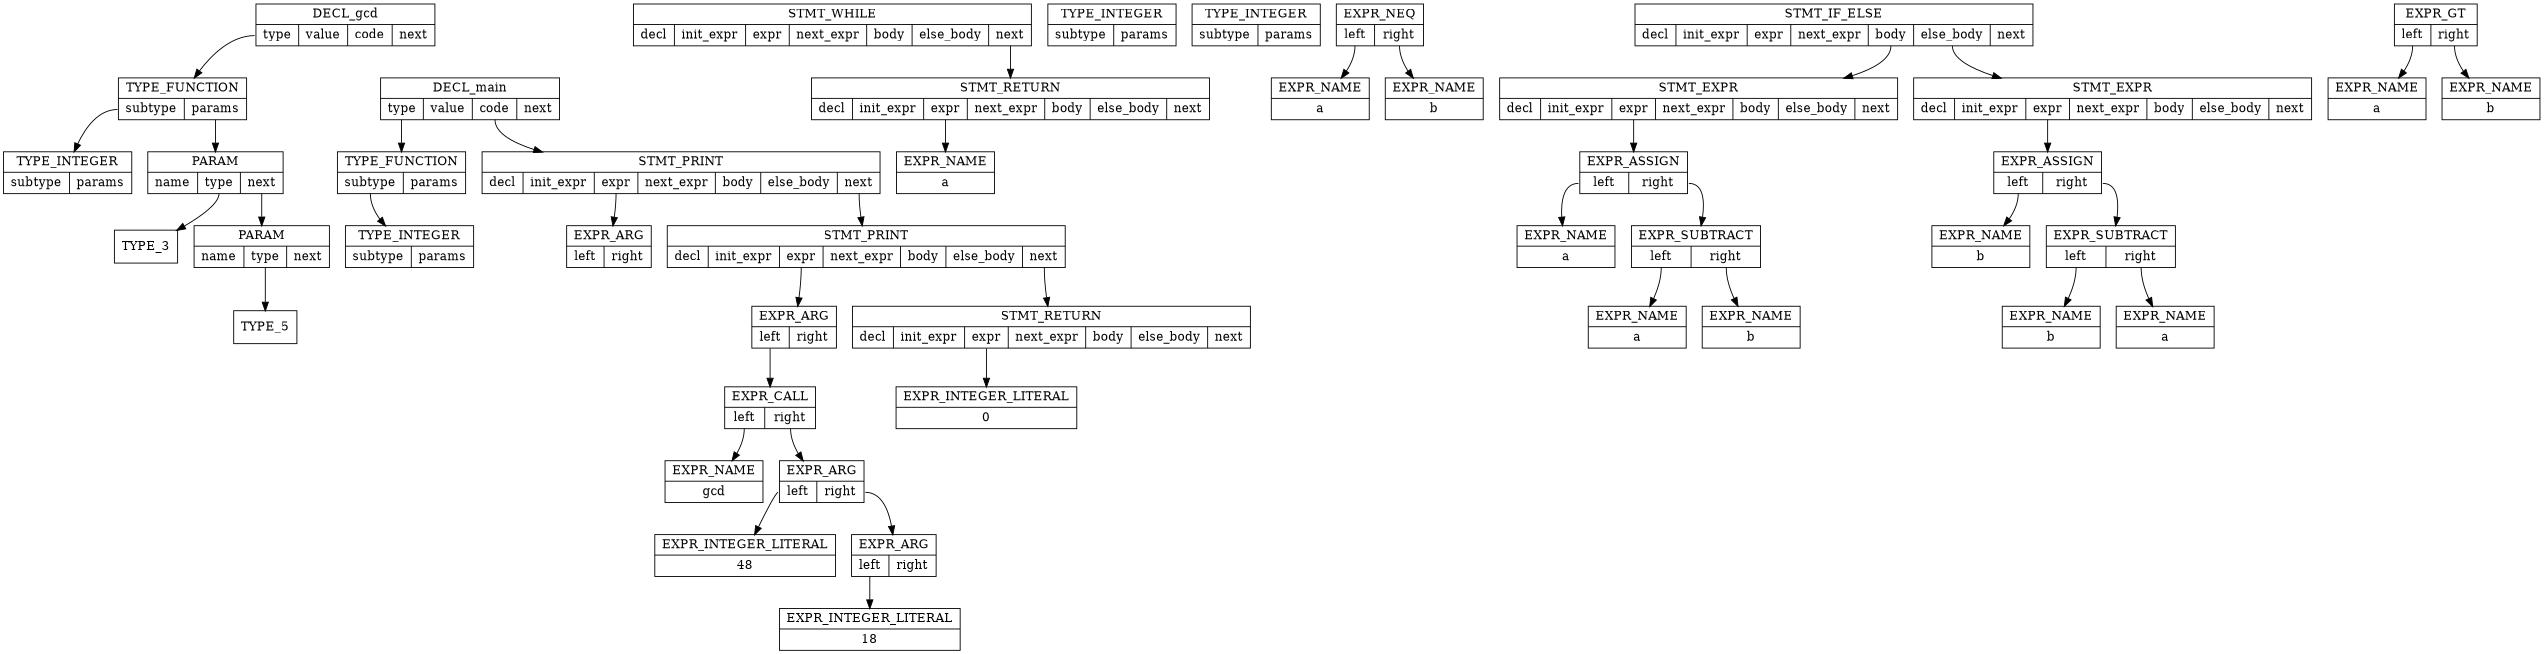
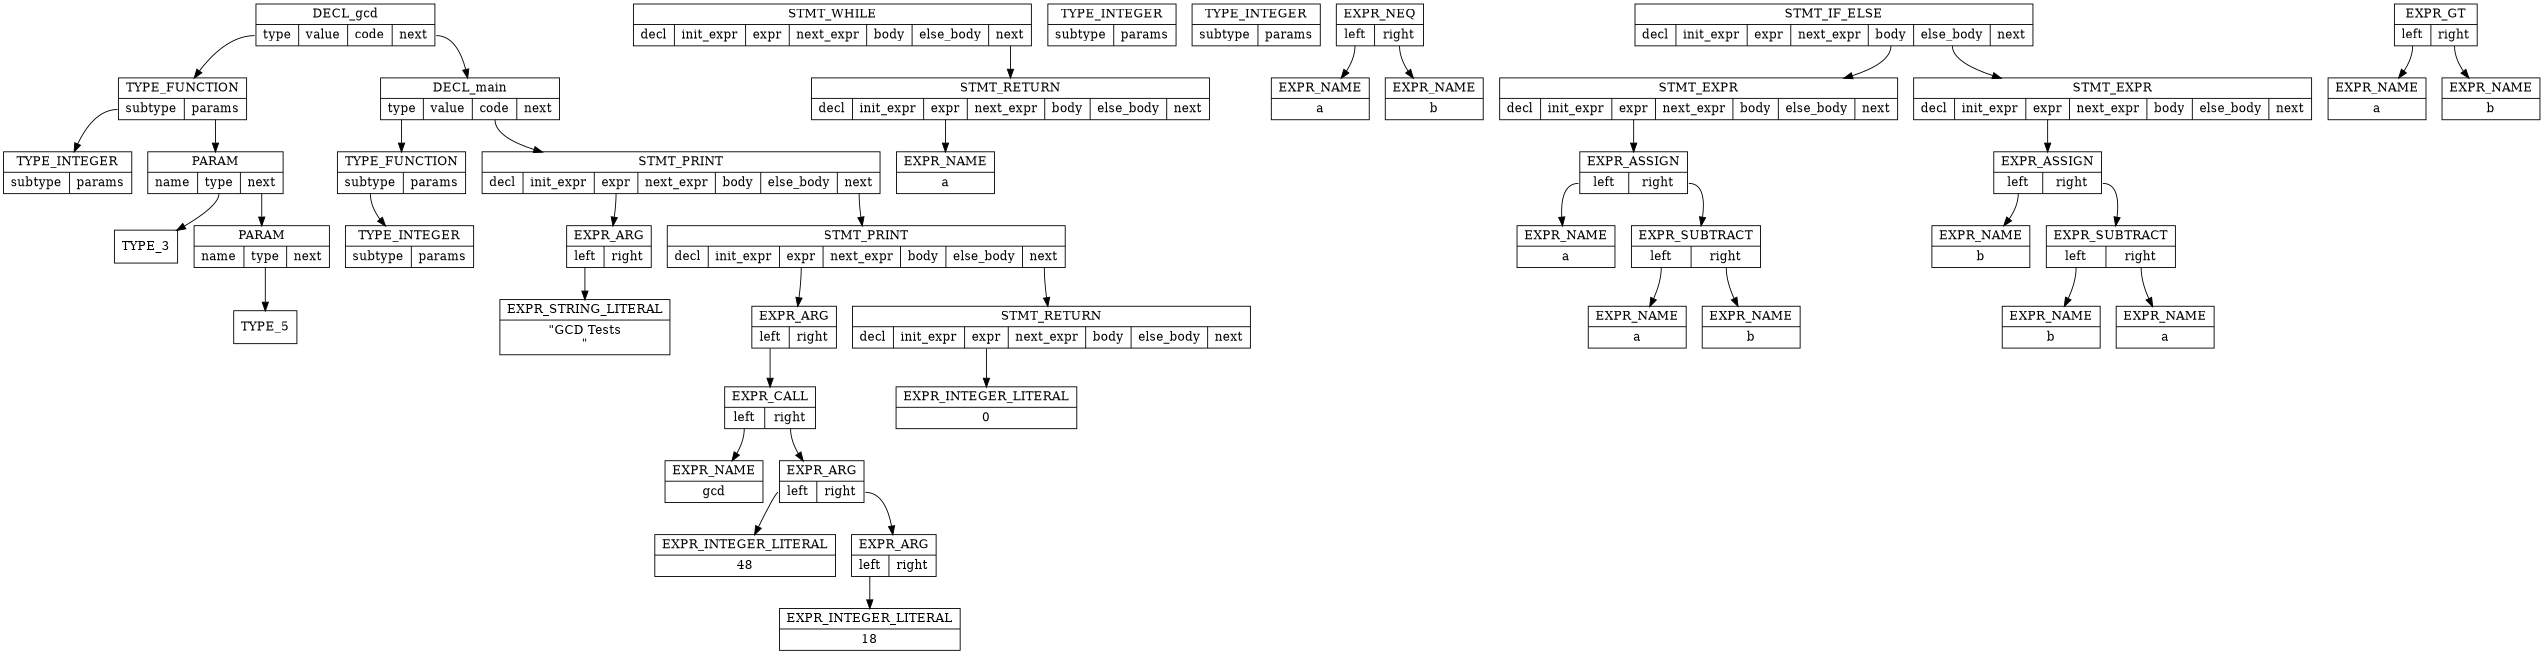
edge "DECL_gcd" -> "DECL_main": added
node "EXPR_STRING_LITERAL": added
